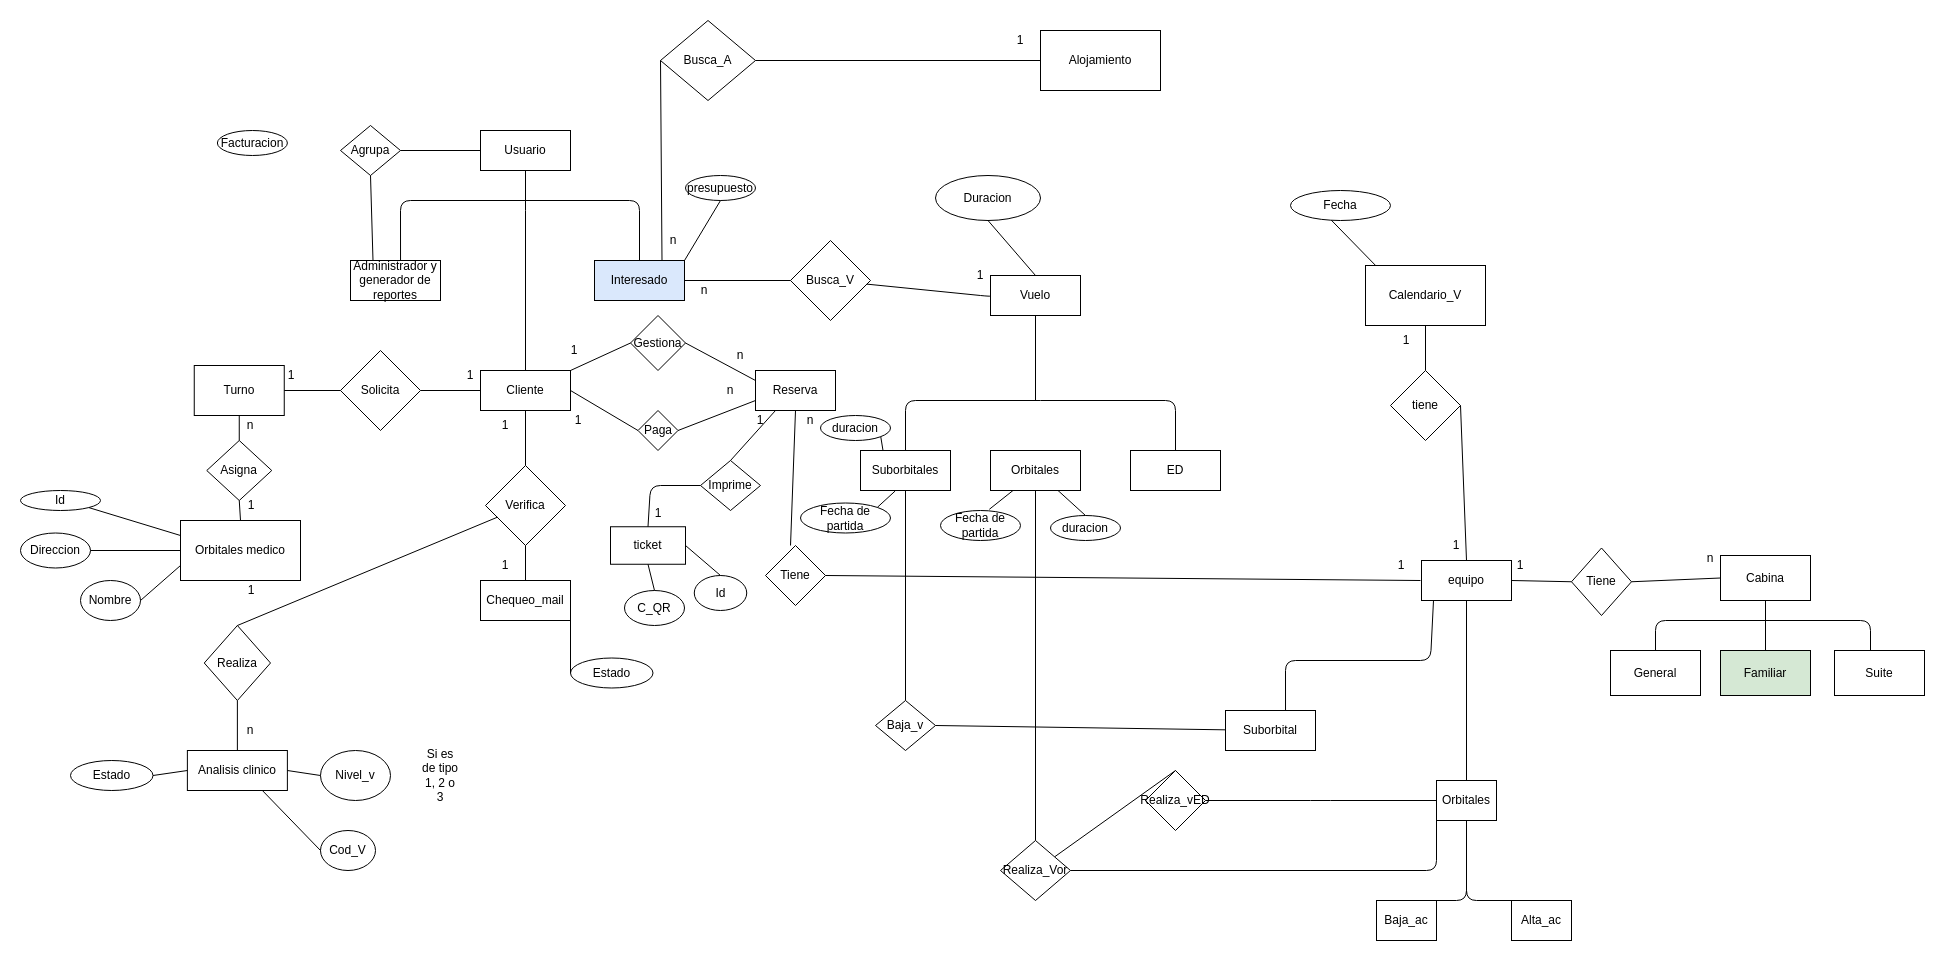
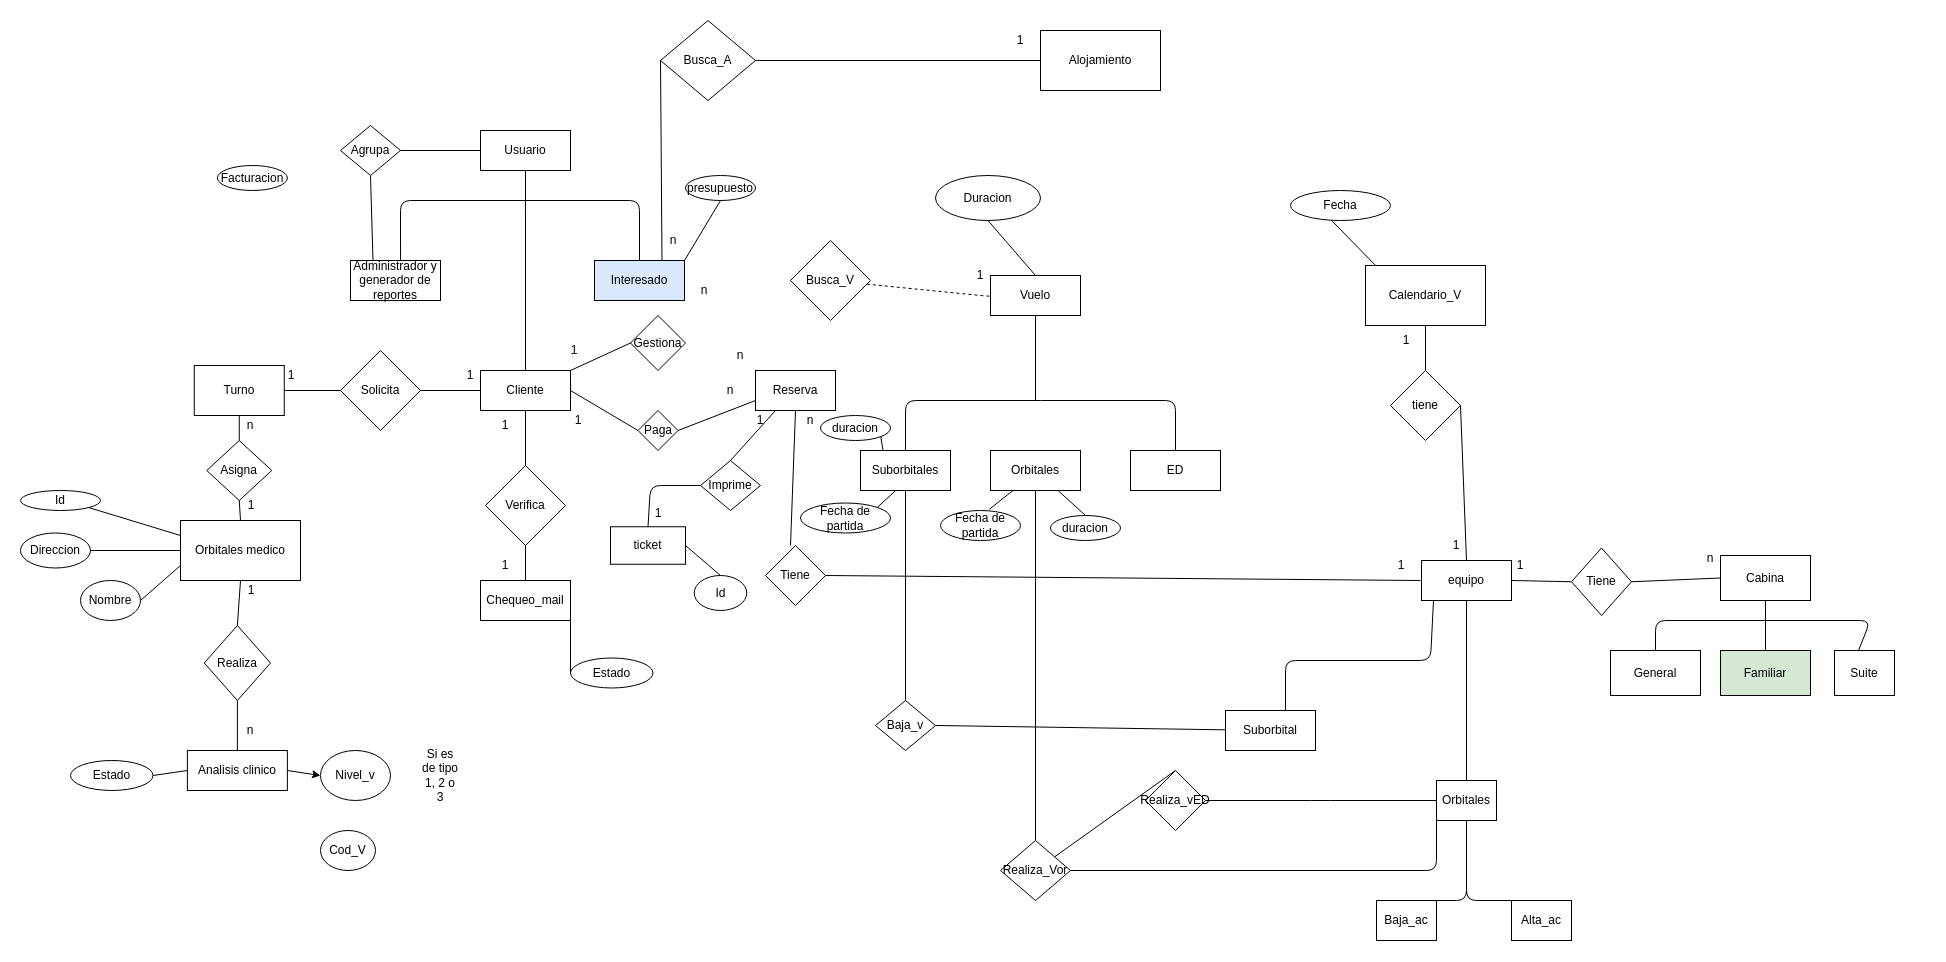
node "Facturacion": moved (252, 143) -> (252, 178)
edge "Interesado" -- "Busca_V": removed
edge "Busca_V" -- "Vuelo": style solid -> dashed
edge "Gestiona" -- "Reserva": removed
edge "Verifica" -- "Realiza": now "Orbitales medico" -- "Realiza"
edge "ticket" -- "C_QR": removed
node "C_QR": removed
node "Suite": size 90x45 -> 60x45
edge "Analisis clinico" -- "Nivel_v": arrowhead none -> classic
edge "Analisis clinico" -- "Cod_V": removed
